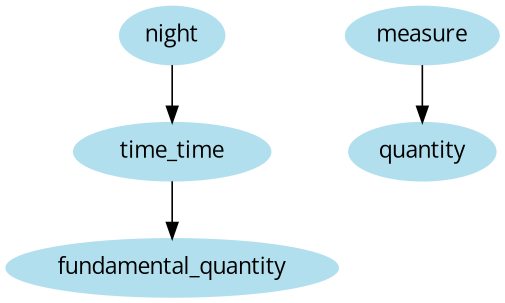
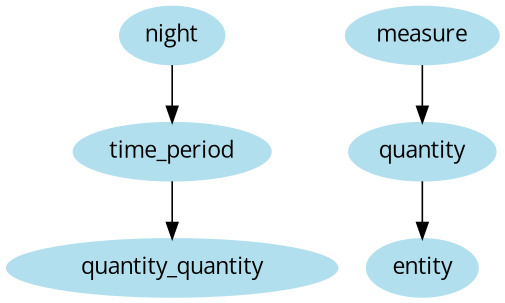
node "time_time": label "time_time" -> "time_period"
node "fundamental_quantity": label "fundamental_quantity" -> "quantity_quantity"
node "entity": added
